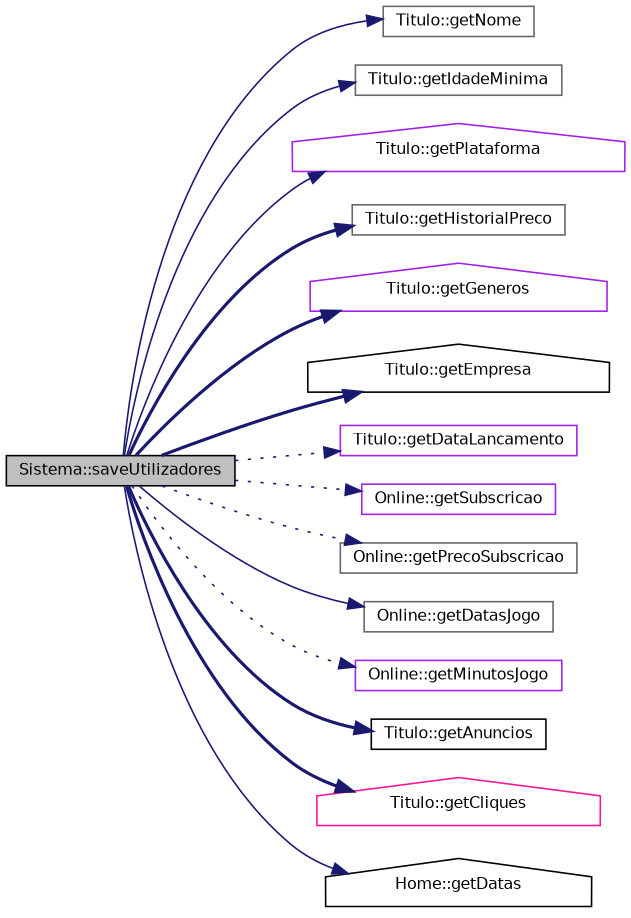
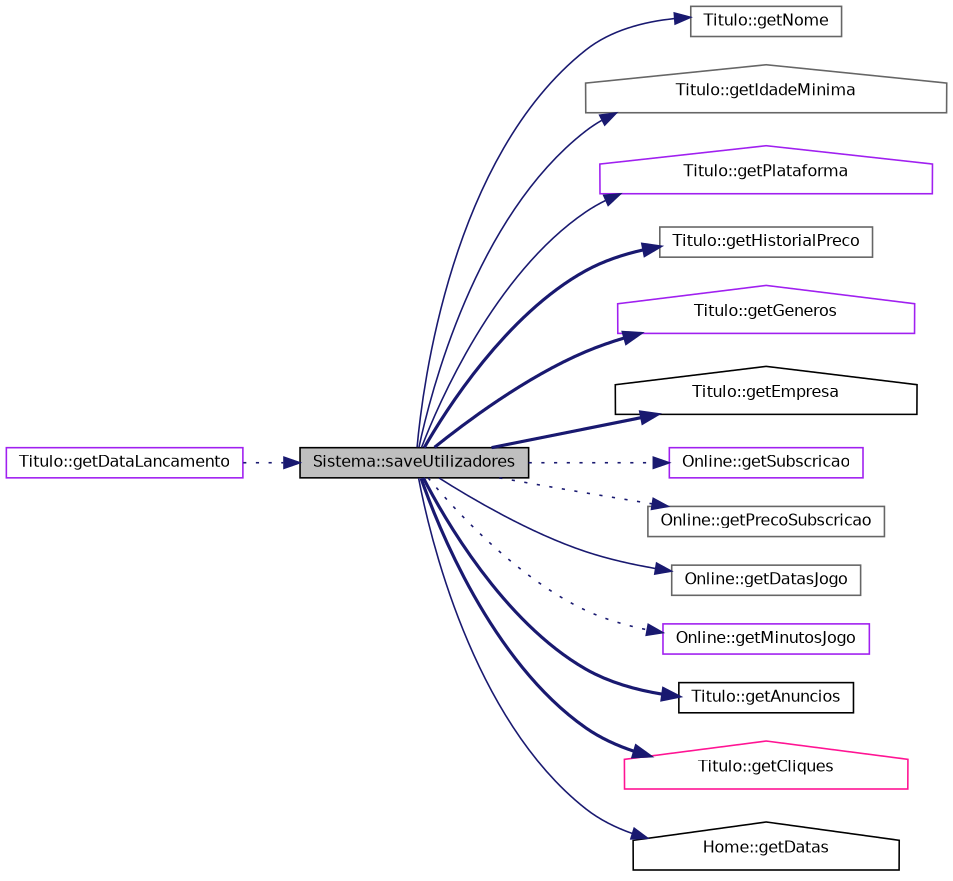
node "Titulo::getIdadeMinima": shape box -> house
edge "Sistema::saveUtilizadores" -> "Titulo::getDataLancamento": reversed
